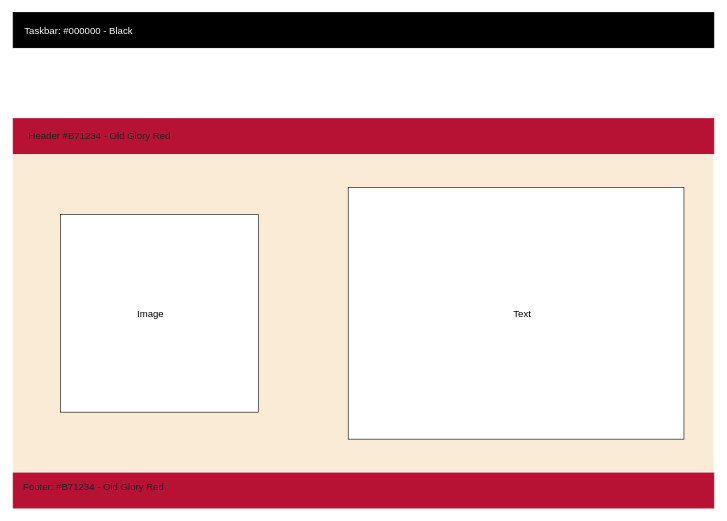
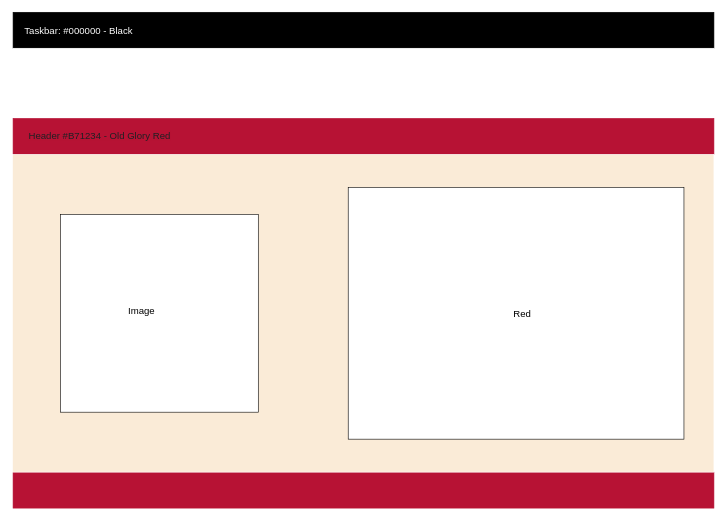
node "Image": moved (150, 314) -> (141, 311)
node "Text": label "Text" -> "Red"
node "Footer: #B71234 - Old Glory Red": removed
